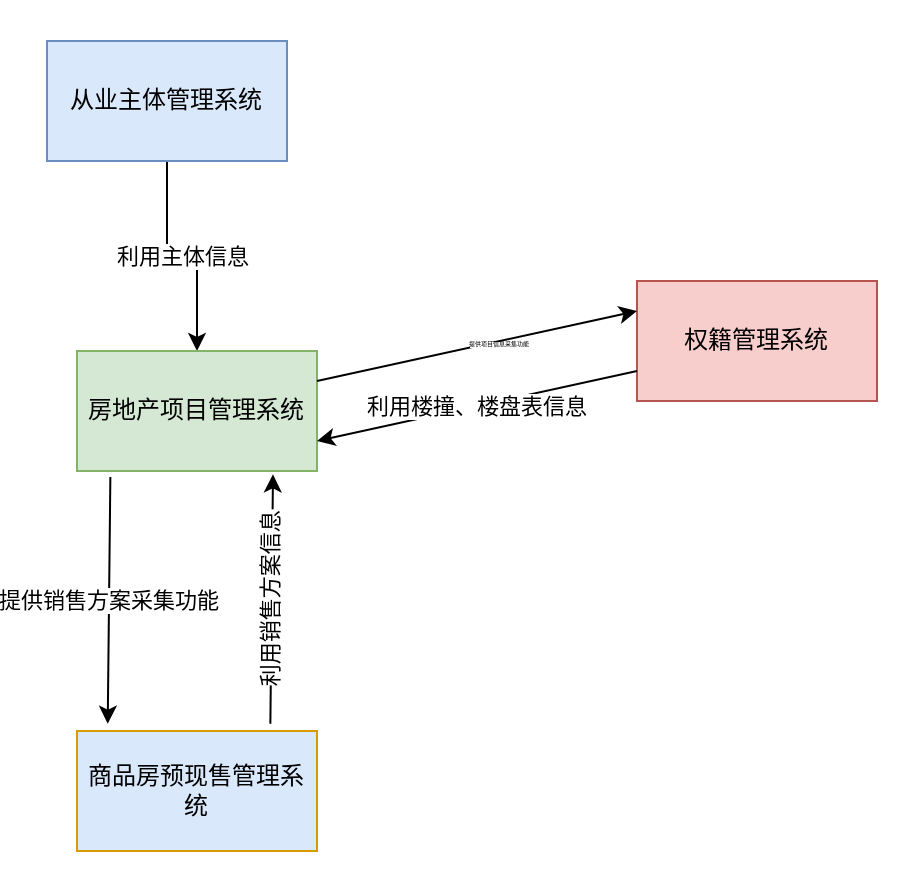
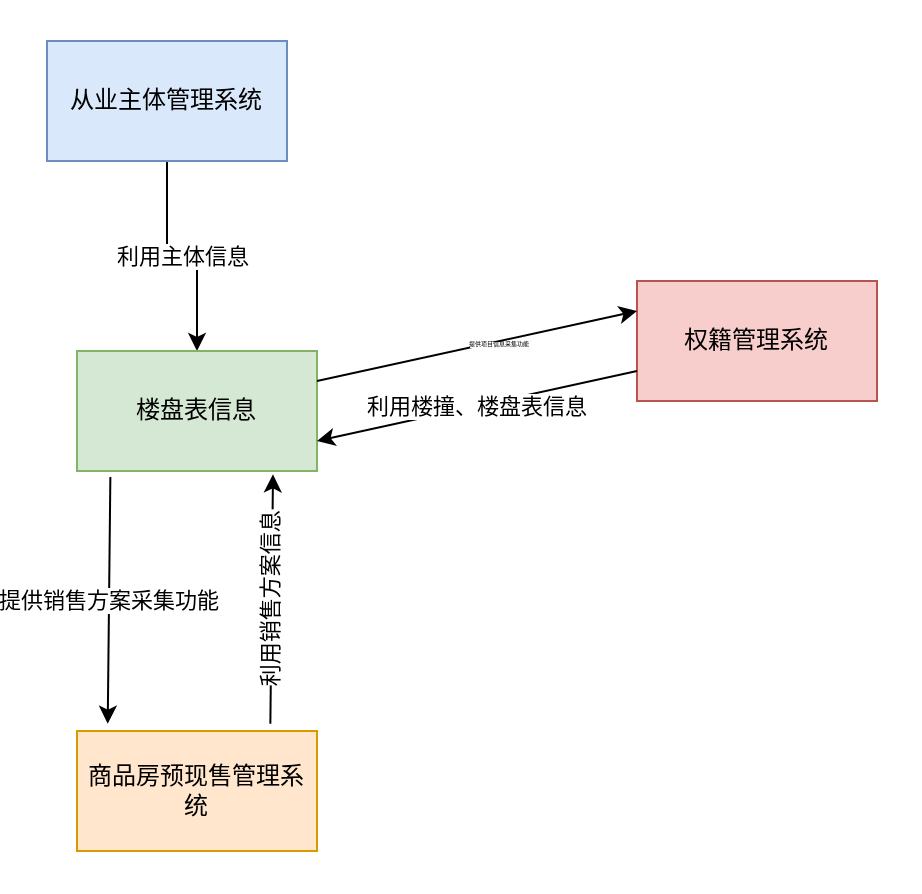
node "房地产项目管理系统": label "房地产项目管理系统" -> "楼盘表信息"
node "商品房预现售管理系统": fillcolor #dae8fc -> #ffe6cc
